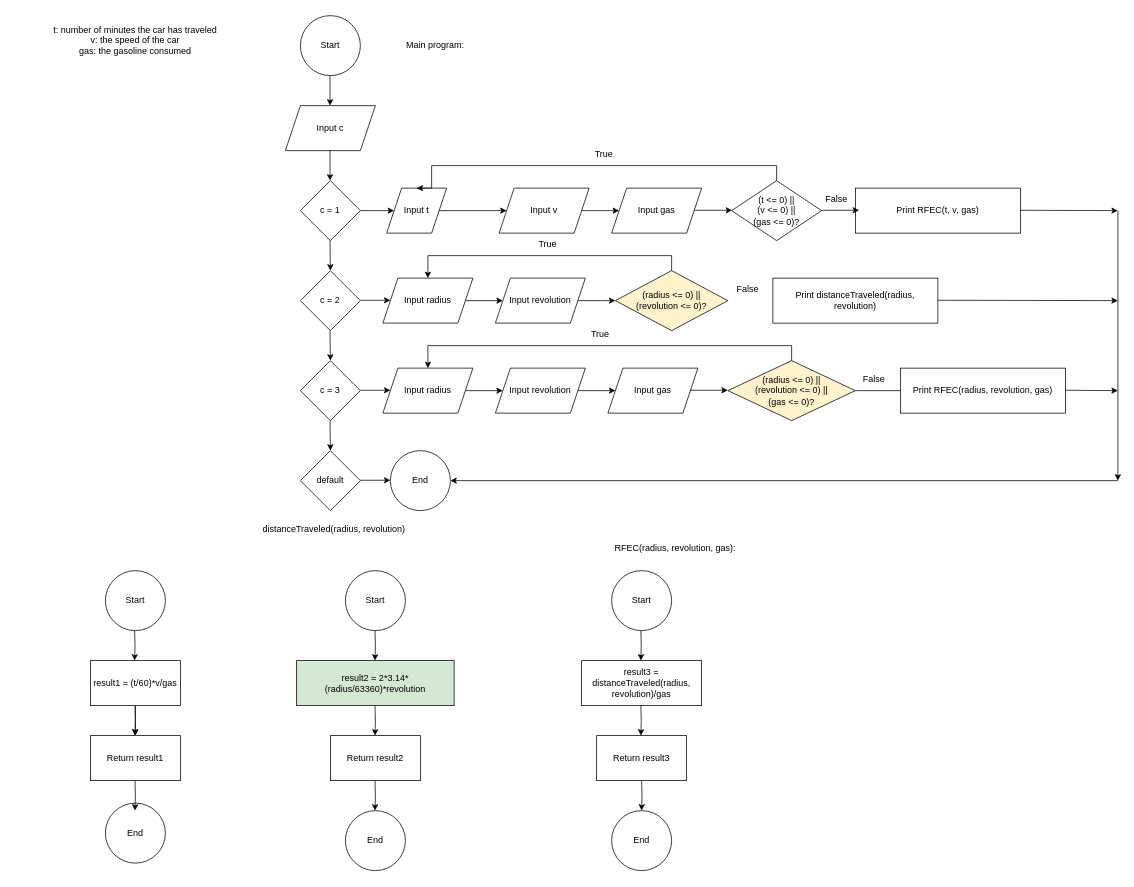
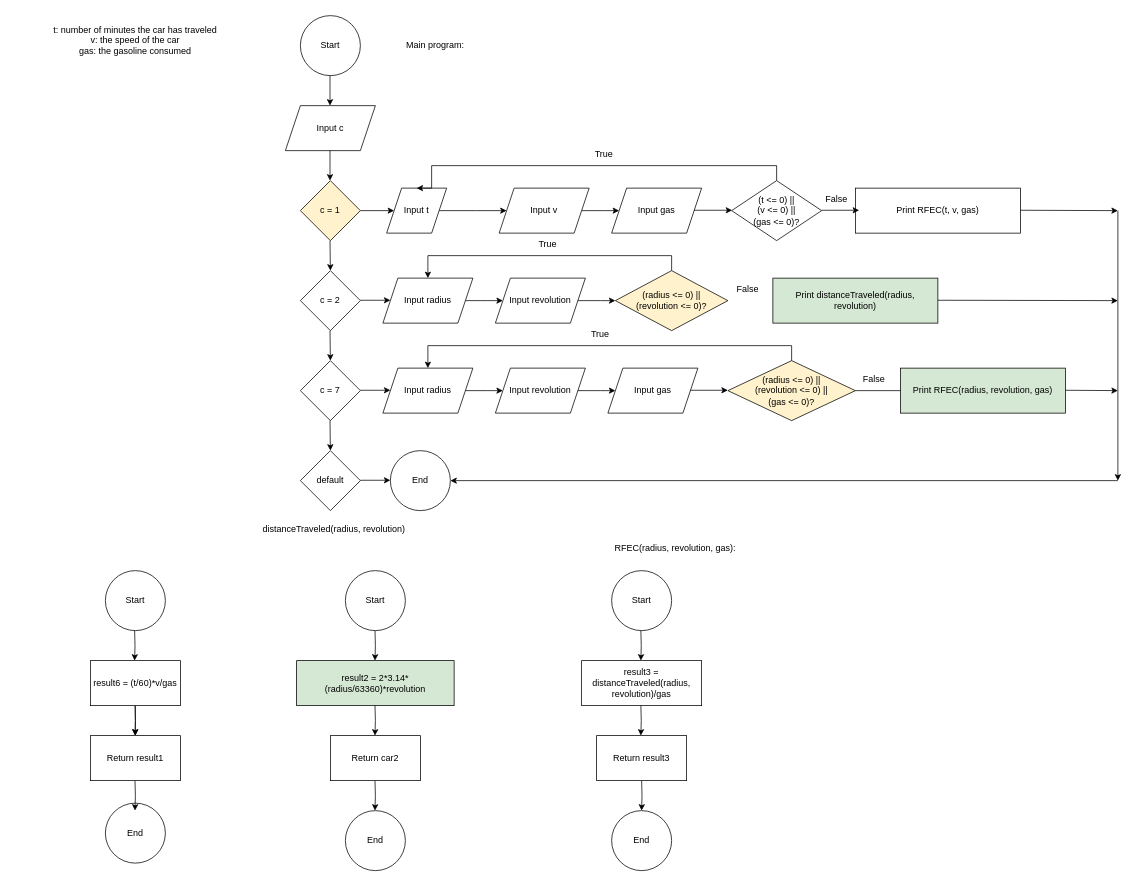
node "c = 1": fillcolor #ffffff -> #fff2cc
node "Print distanceTraveled(radius, revolution)": fillcolor #ffffff -> #d5e8d4
node "c = 3": label "c = 3" -> "c = 7"
node "Print RFEC(radius, revolution, gas)": fillcolor #ffffff -> #d5e8d4
node "result1 = (t/60)*v/gas": label "result1 = (t/60)*v/gas" -> "result6 = (t/60)*v/gas"
node "Return result2": label "Return result2" -> "Return car2"
